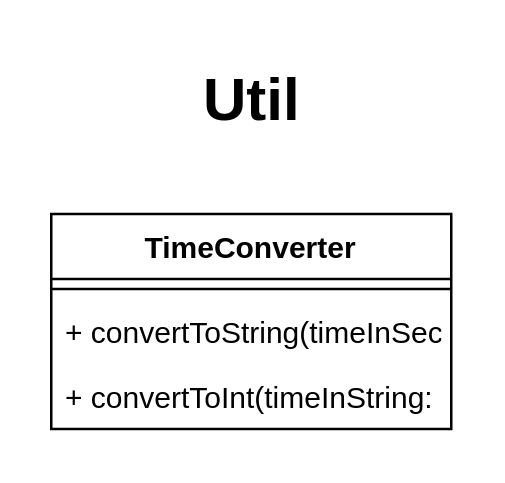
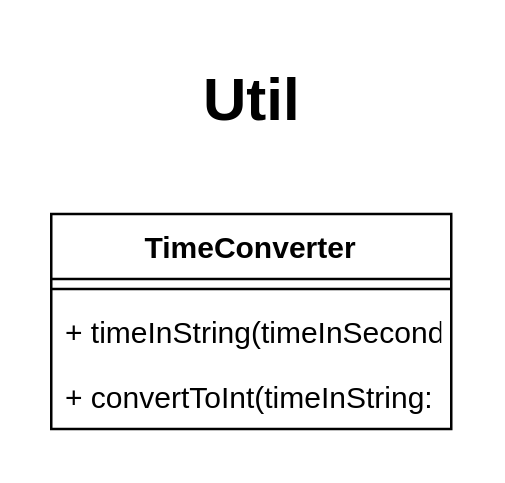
node "+ convertToString(timeInSeconds: int): String": label "+ convertToString(timeInSeconds: int): String" -> "+ timeInString(timeInSeconds: int): String"
node "+ convertToInt(timeInString: String): int": label "+ convertToInt(timeInString: String): int" -> "+ convertToInt(timeInString: Util): int"
